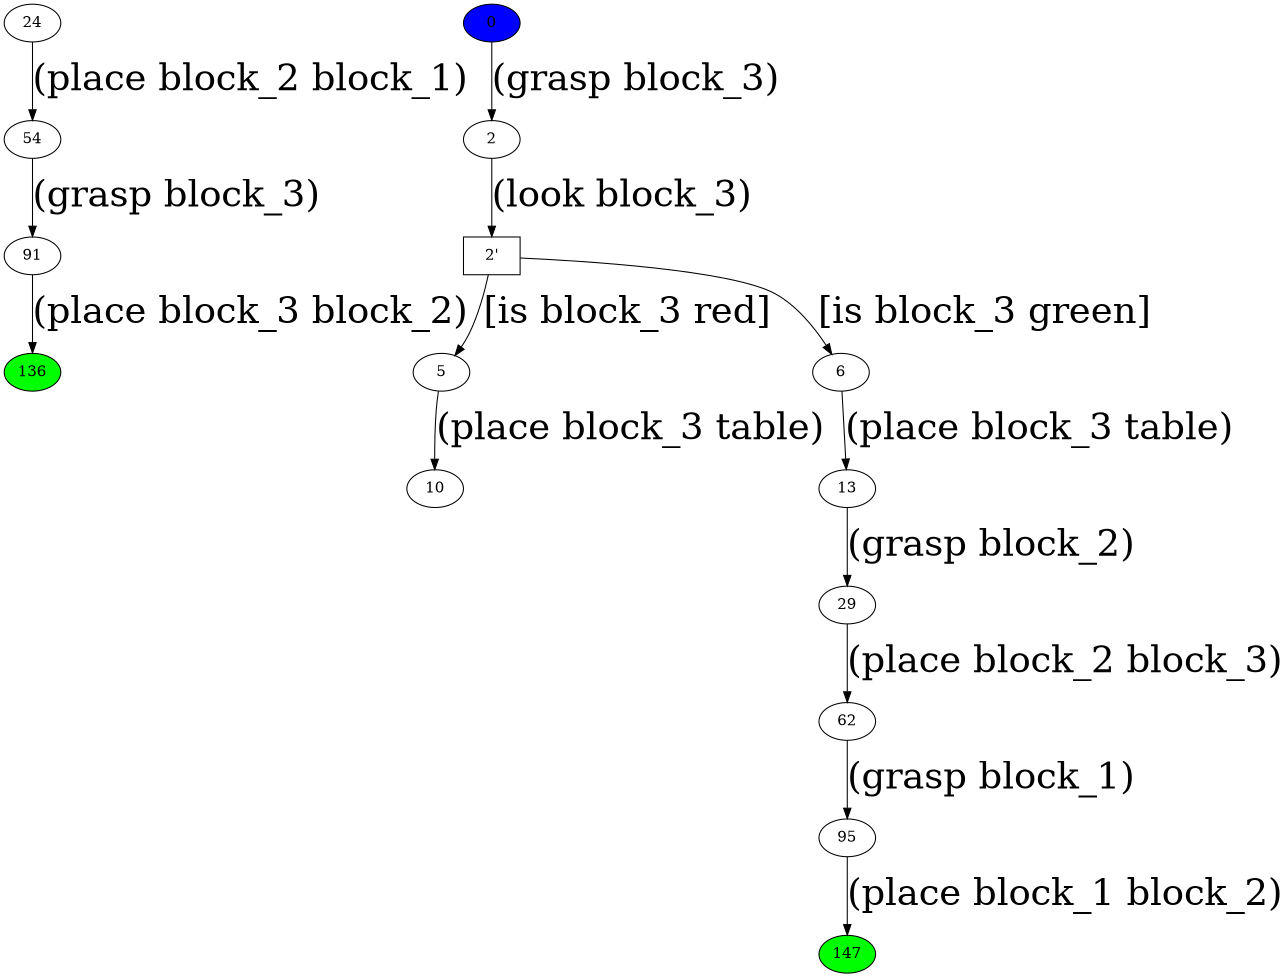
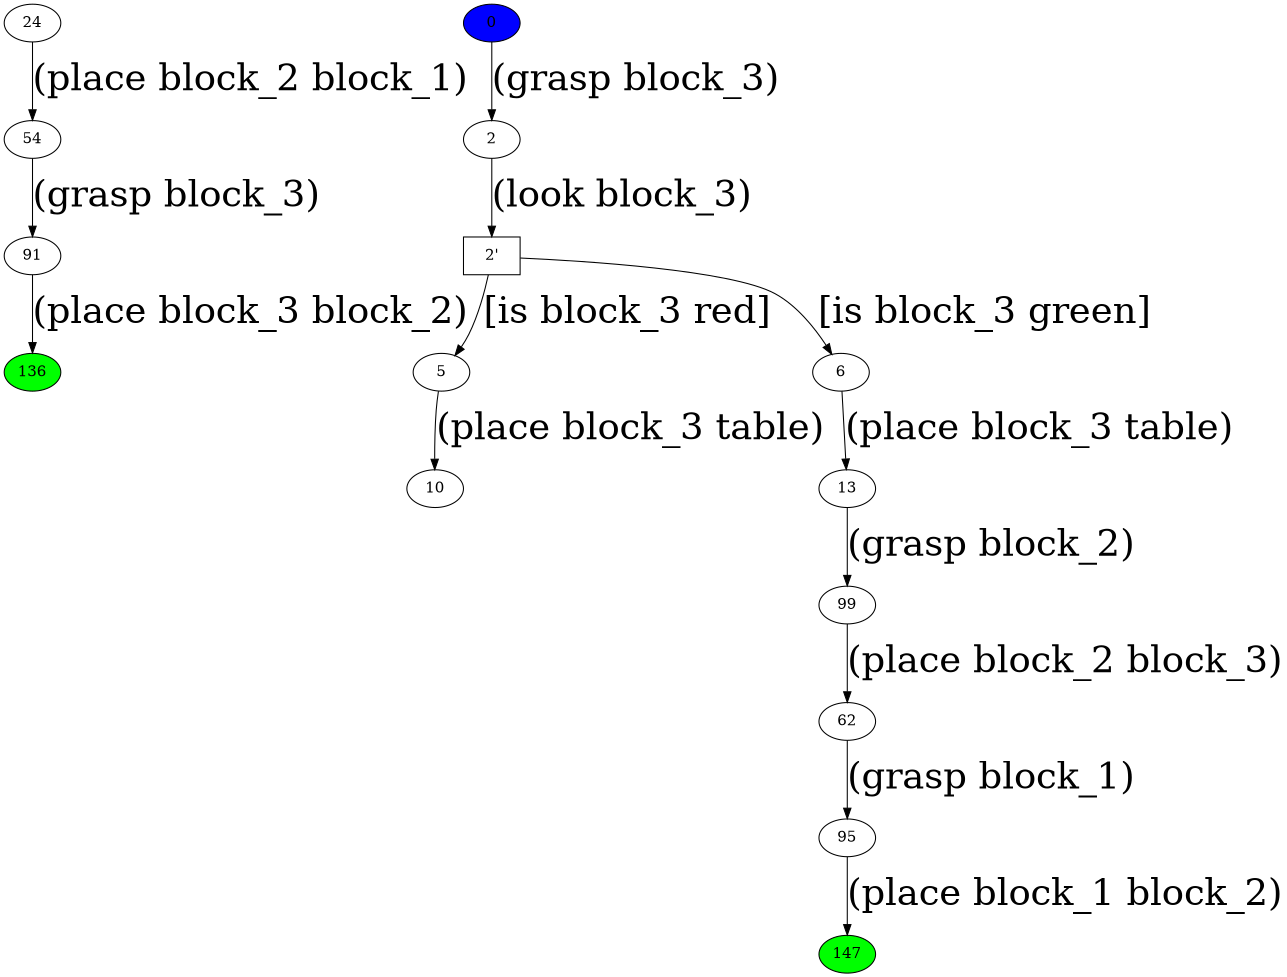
node "29": label "29" -> "99"
